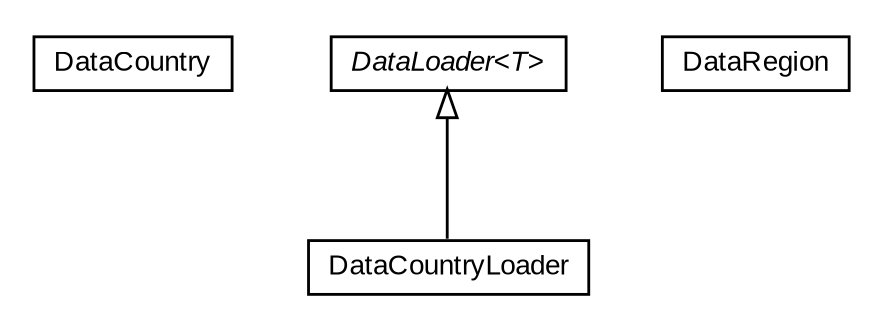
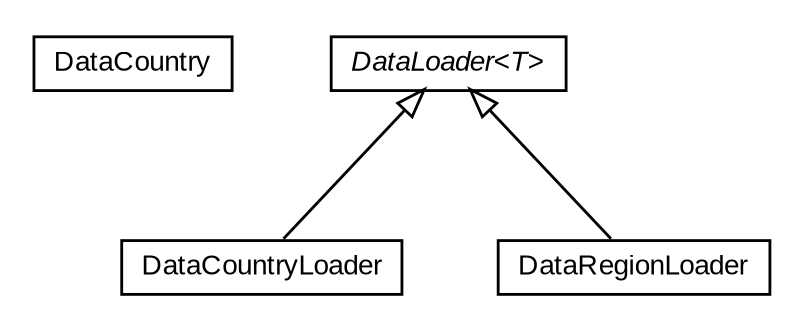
node "DataRegion": removed
node "DataRegionLoader": added
